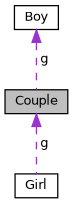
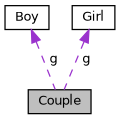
edge "Girl" -> "Couple": reversed
